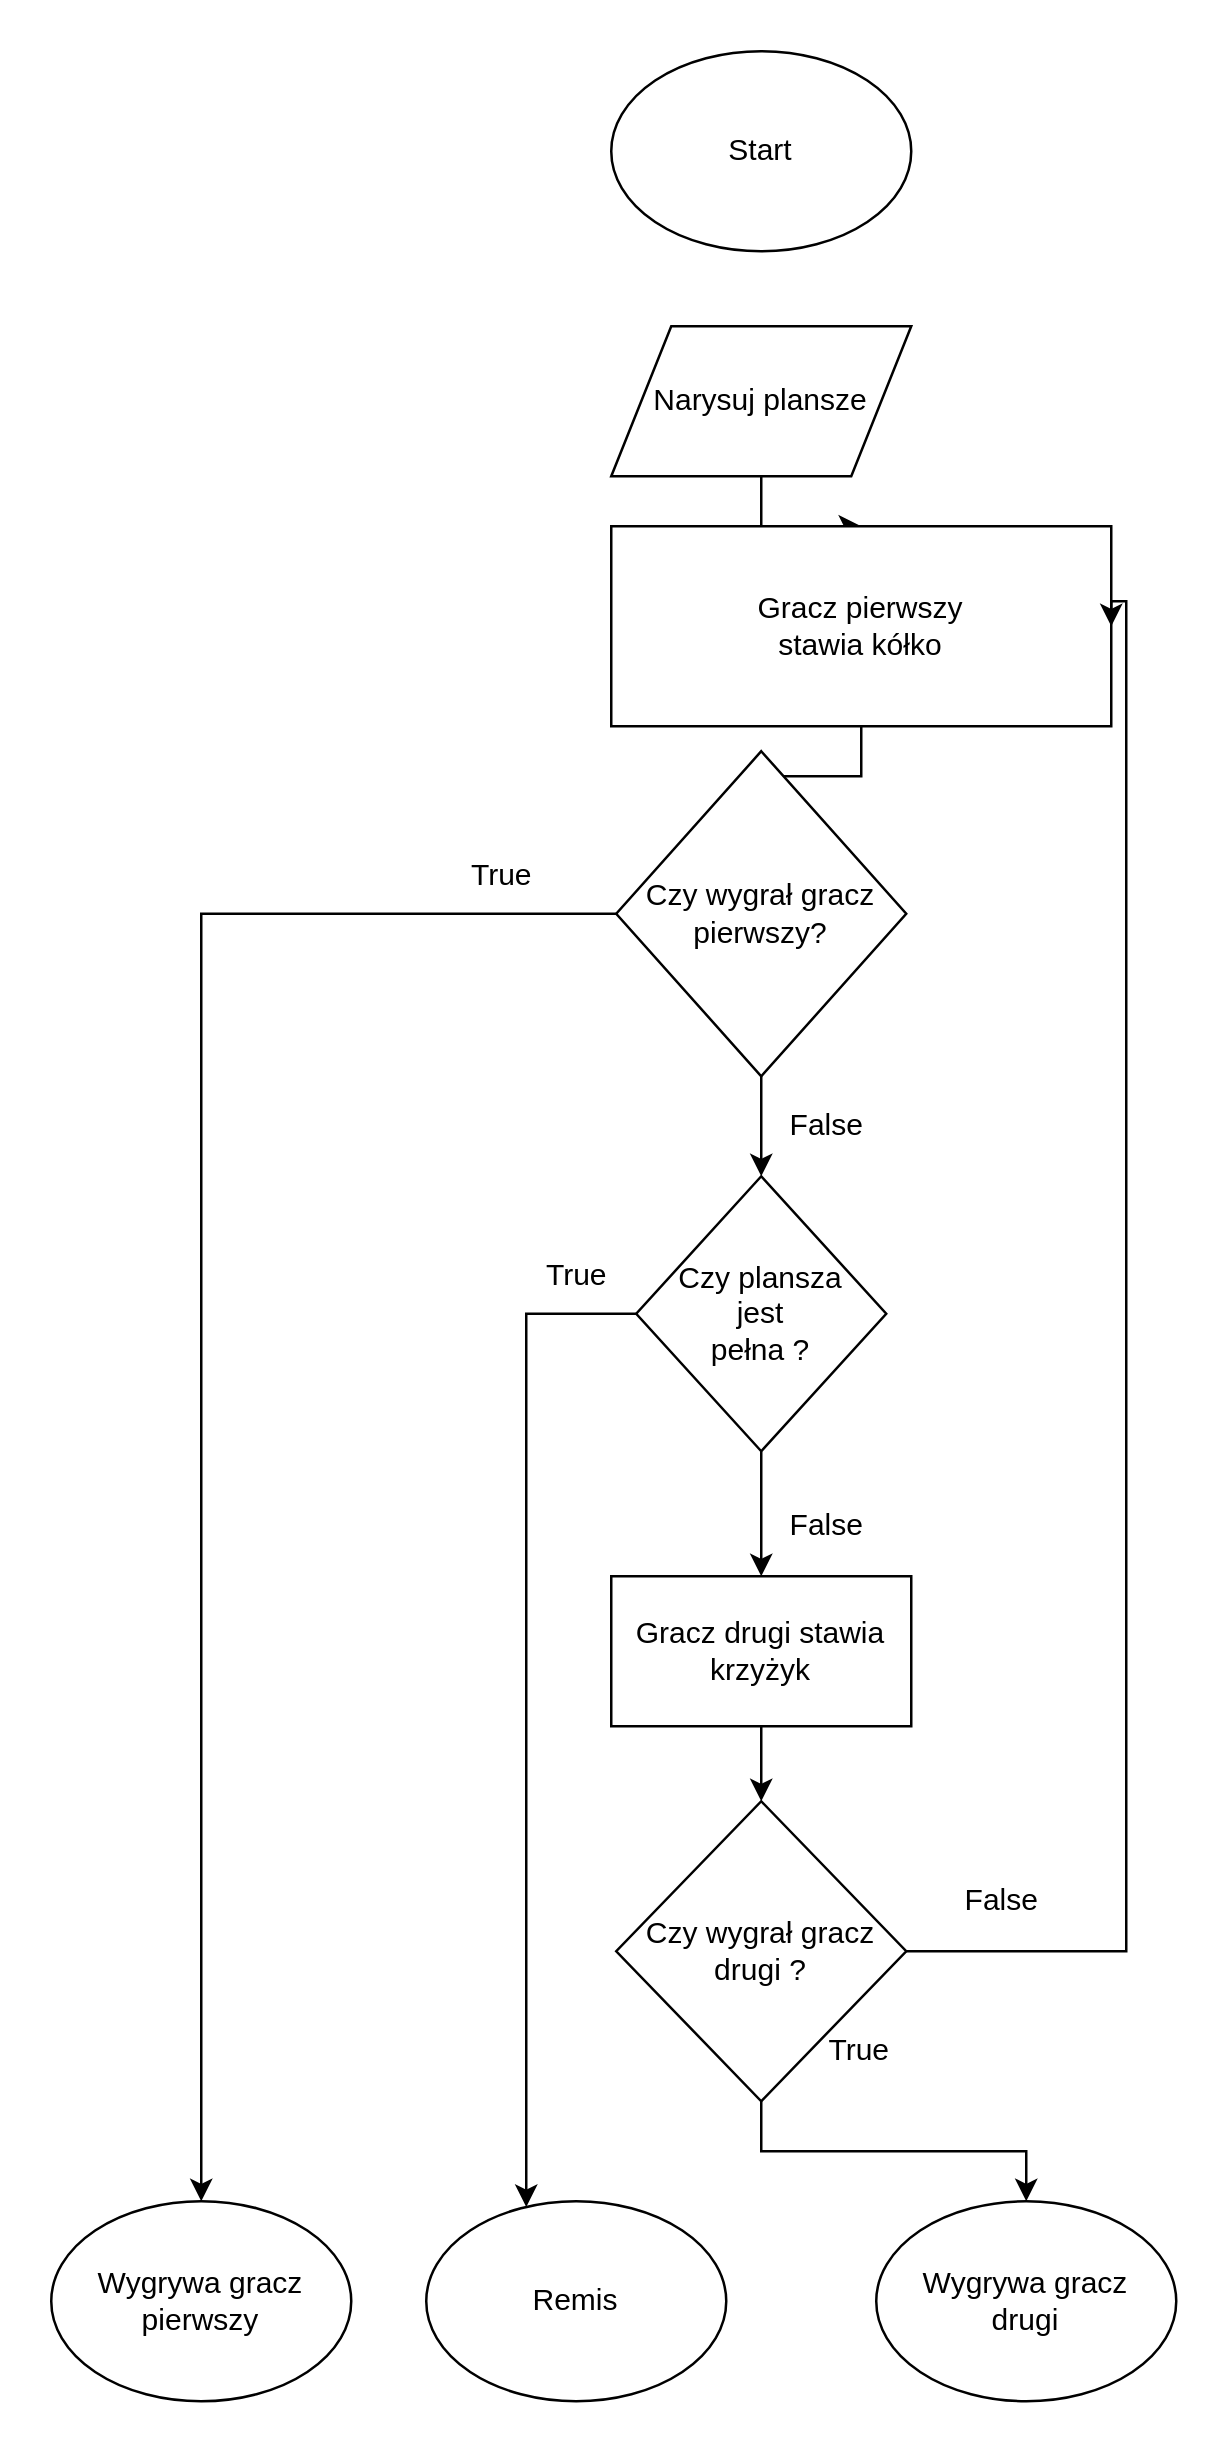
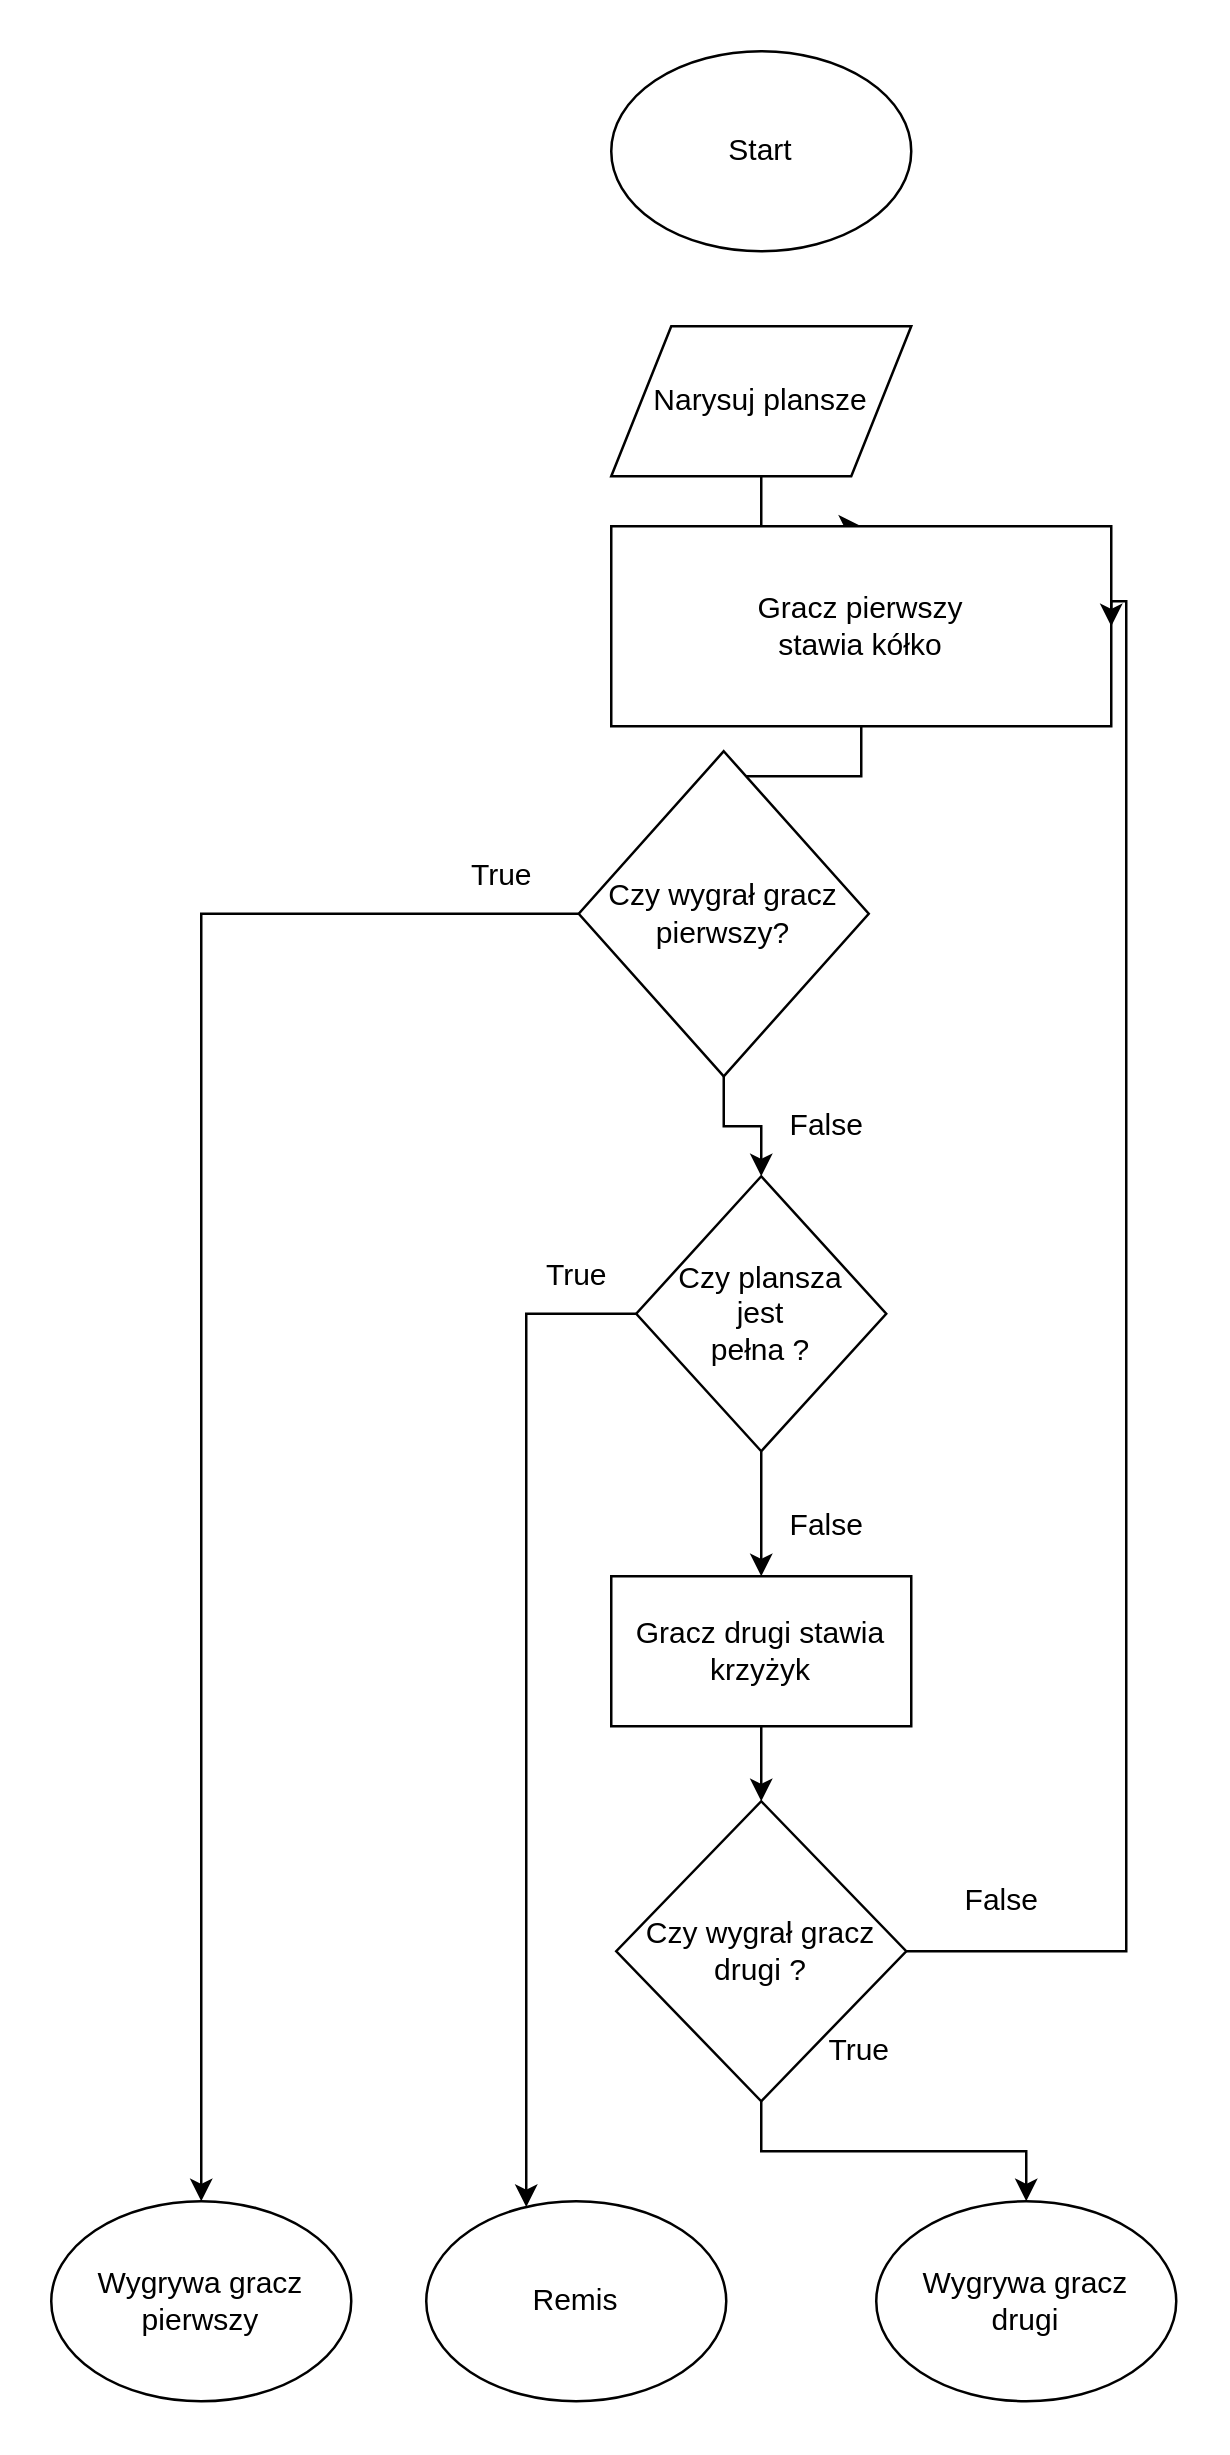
node "Czy wygrał gracz pierwszy?": moved (761, 914) -> (724, 914)
